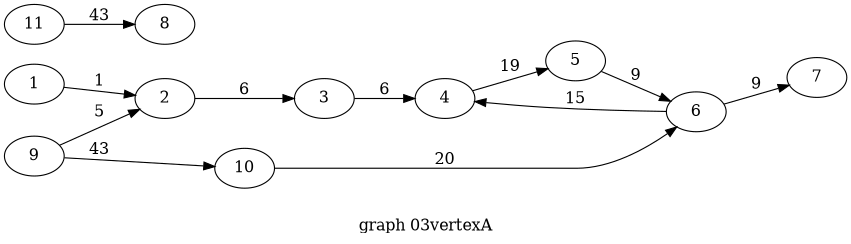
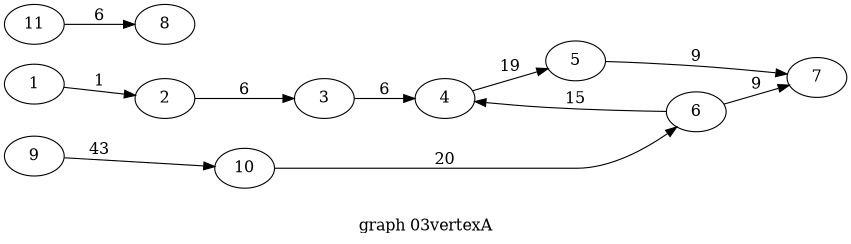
edge "11" -> "8": label " 43 " -> " 6 "
edge "5" -> "6": now "5" -> "7"
edge "9" -> "2": removed, label "5"
